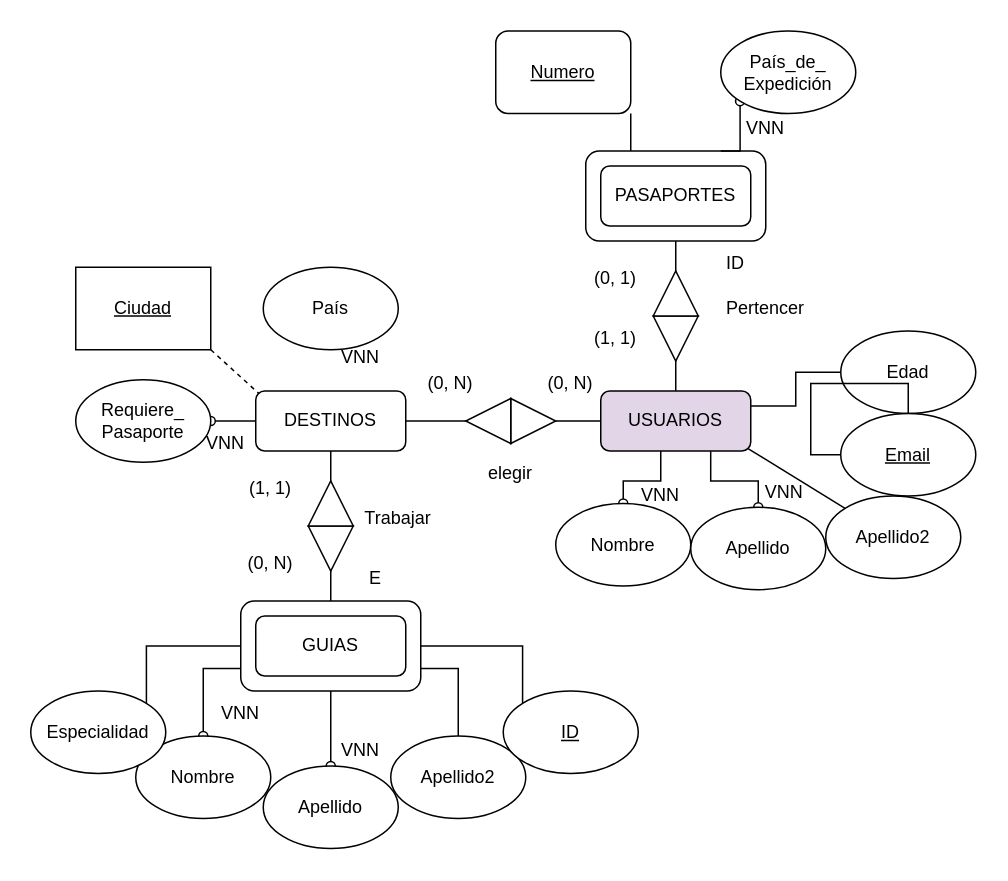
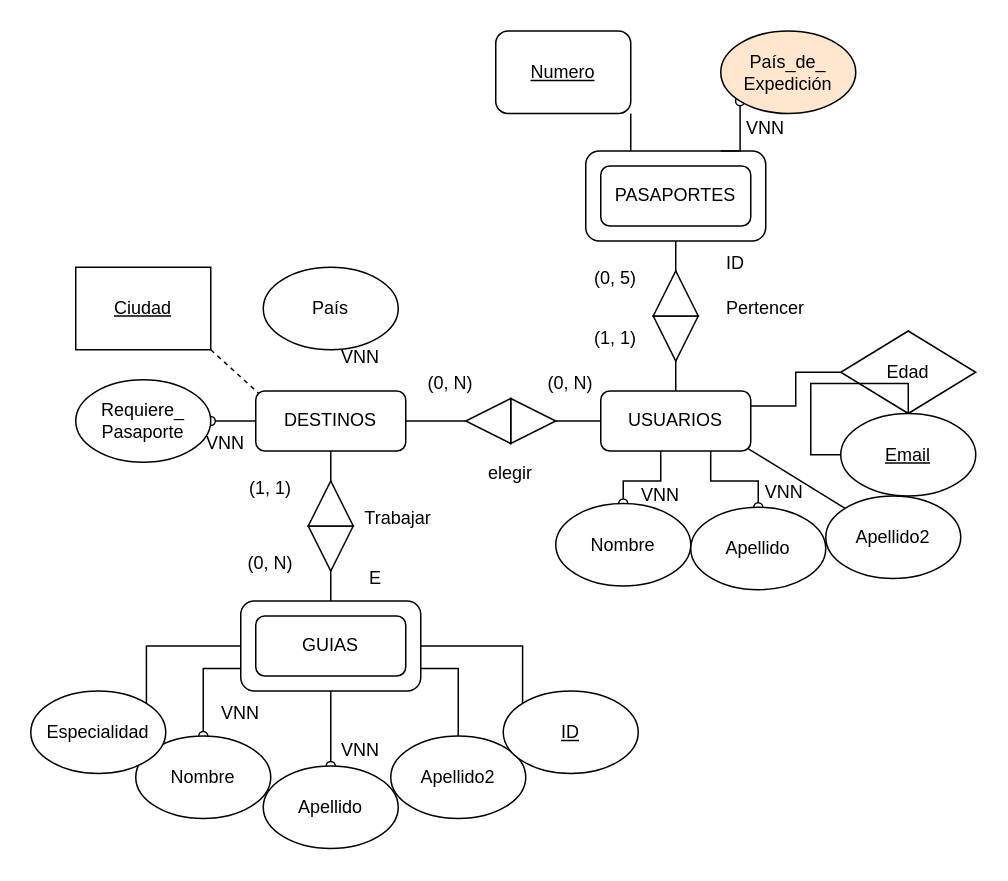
node "País_de_ Expedición": fillcolor #ffffff -> #ffe6cc
node "(0, 1)": label "(0, 1)" -> "(0, 5)"
node "Edad": shape ellipse -> diamond
node "USUARIOS": fillcolor #e1d5e7 -> #ffffff
